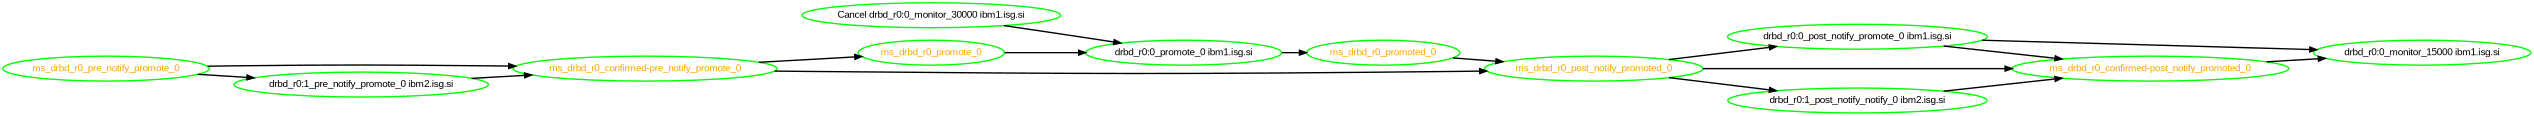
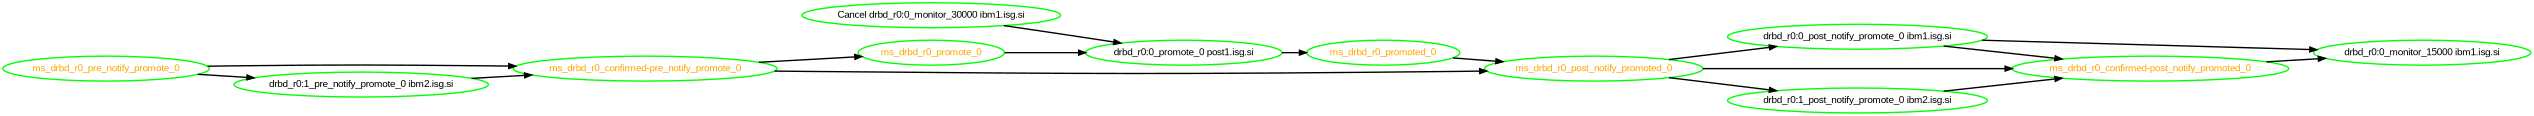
node "drbd_r0:0_promote_0 ibm1.isg.si": label "drbd_r0:0_promote_0 ibm1.isg.si" -> "drbd_r0:0_promote_0 post1.isg.si"
node "drbd_r0:1_post_notify_notify_0 ibm2.isg.si": label "drbd_r0:1_post_notify_notify_0 ibm2.isg.si" -> "drbd_r0:1_post_notify_promote_0 ibm2.isg.si"
